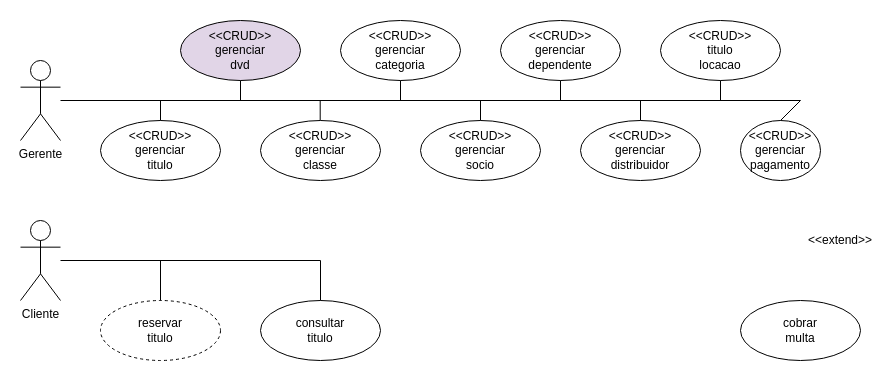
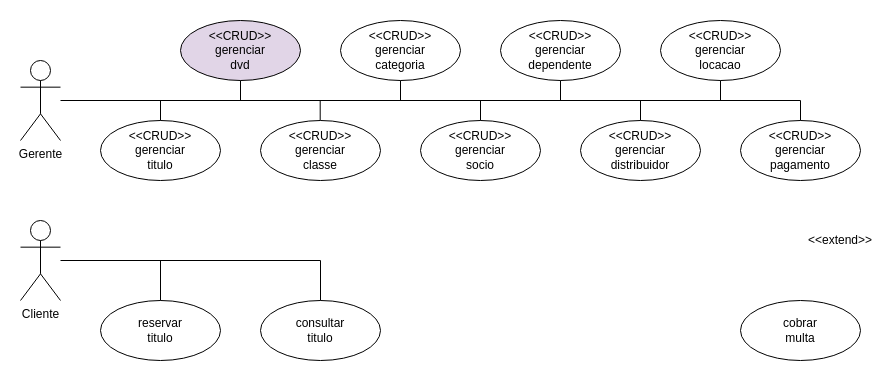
node "<<CRUD>> titulo locacao": label "<<CRUD>> titulo locacao" -> "<<CRUD>> gerenciar locacao"
node "<<CRUD>> gerenciar pagamento": size 80x60 -> 120x60
node "reservar titulo": style dashed -> solid
